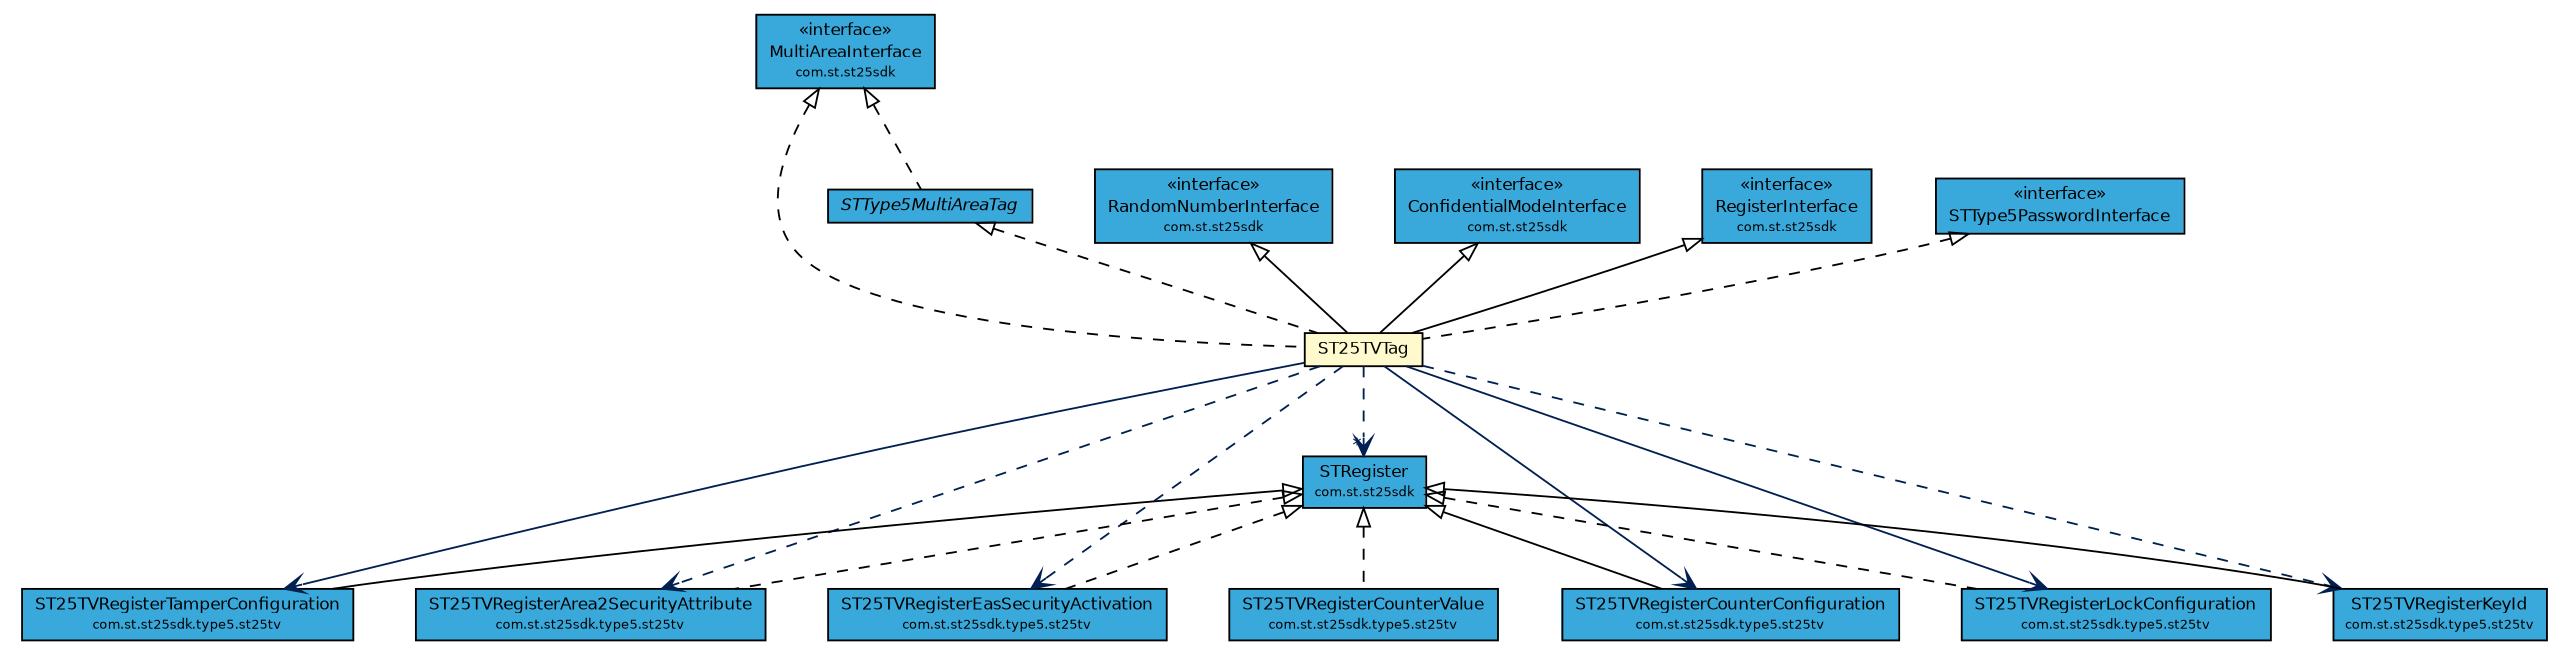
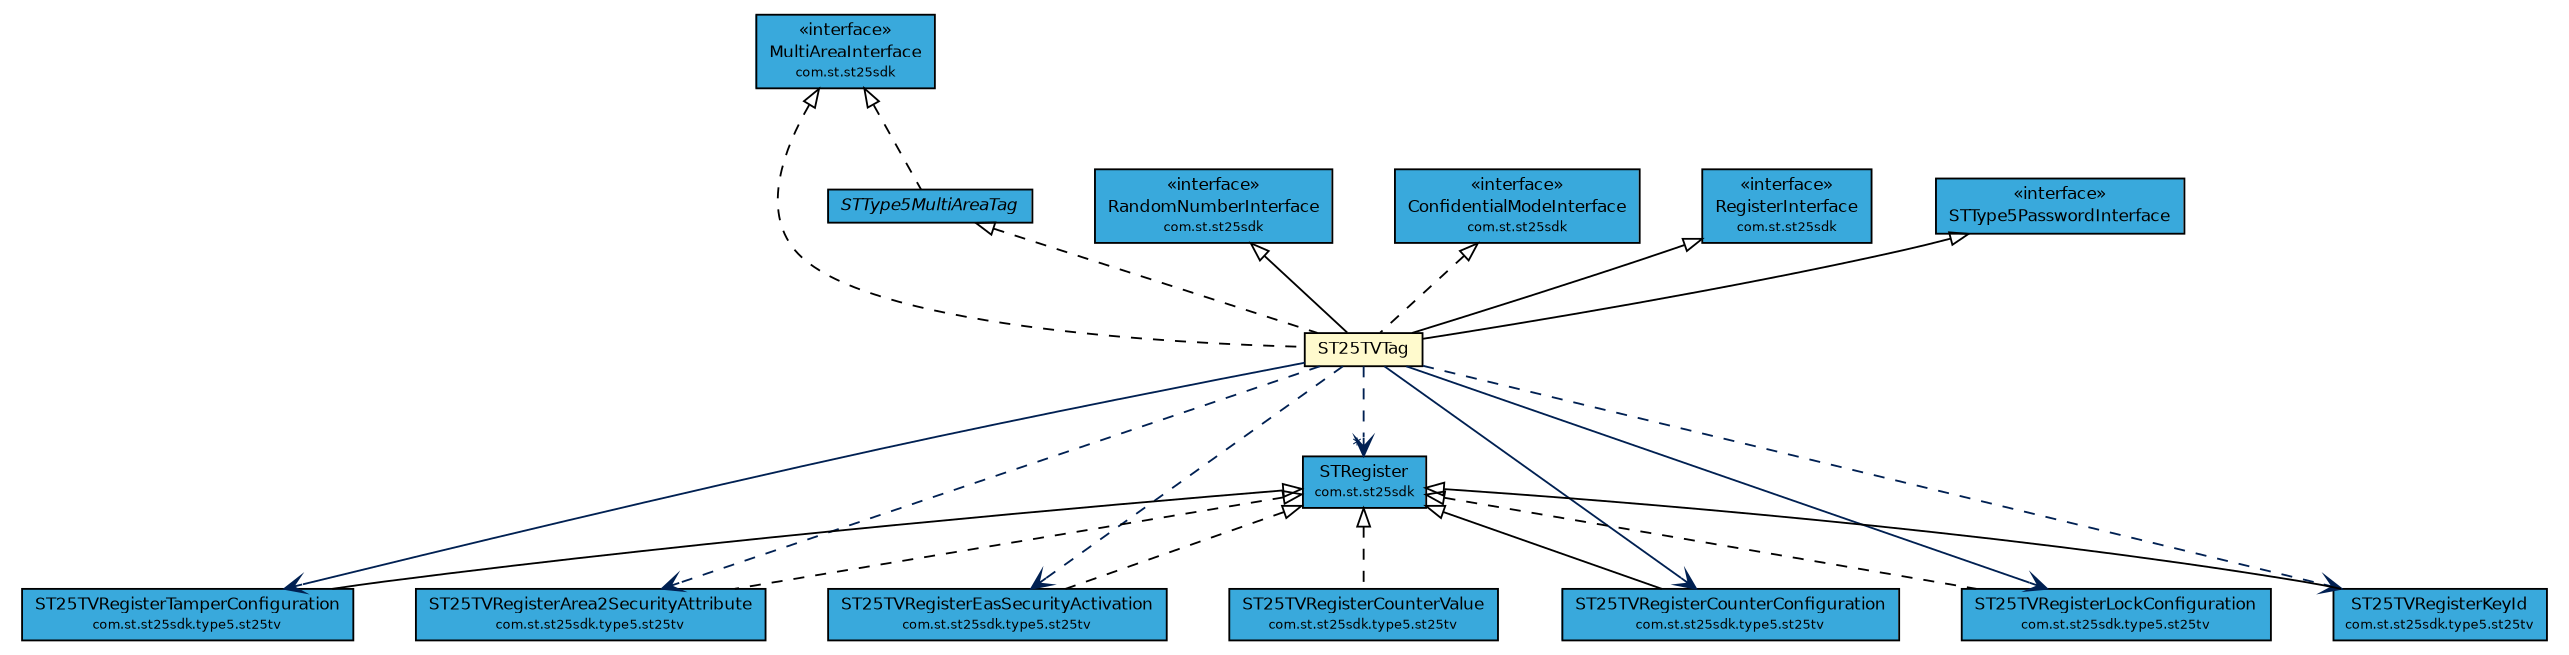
edge "ST25TVTag" -> "ConfidentialModeInterface": style solid -> dashed
edge "ST25TVTag" -> "STType5PasswordInterface": style dashed -> solid
